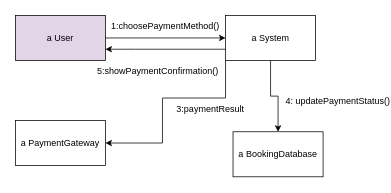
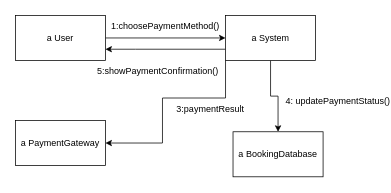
node "a User": fillcolor #e1d5e7 -> #ffffff
